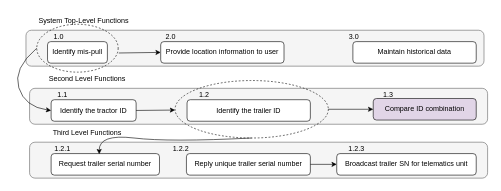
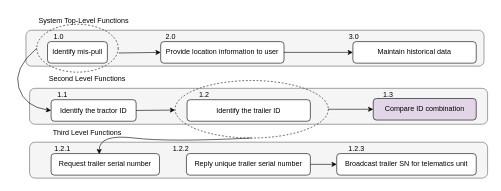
edge "Provide location information to user" -> "Maintain historical data": added
